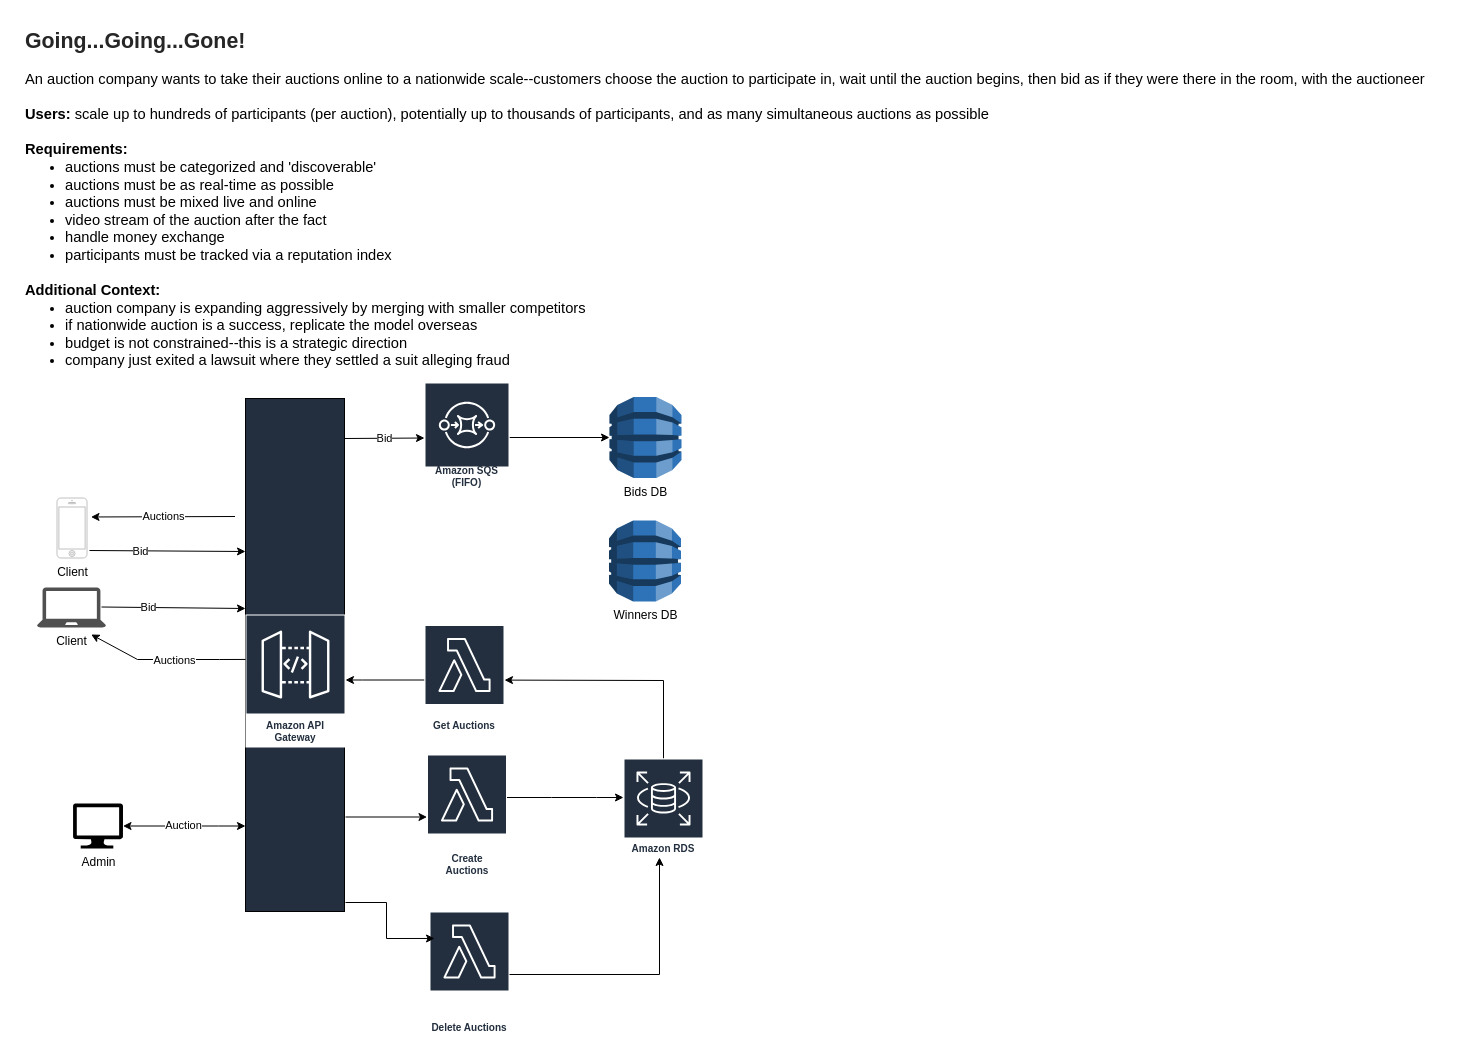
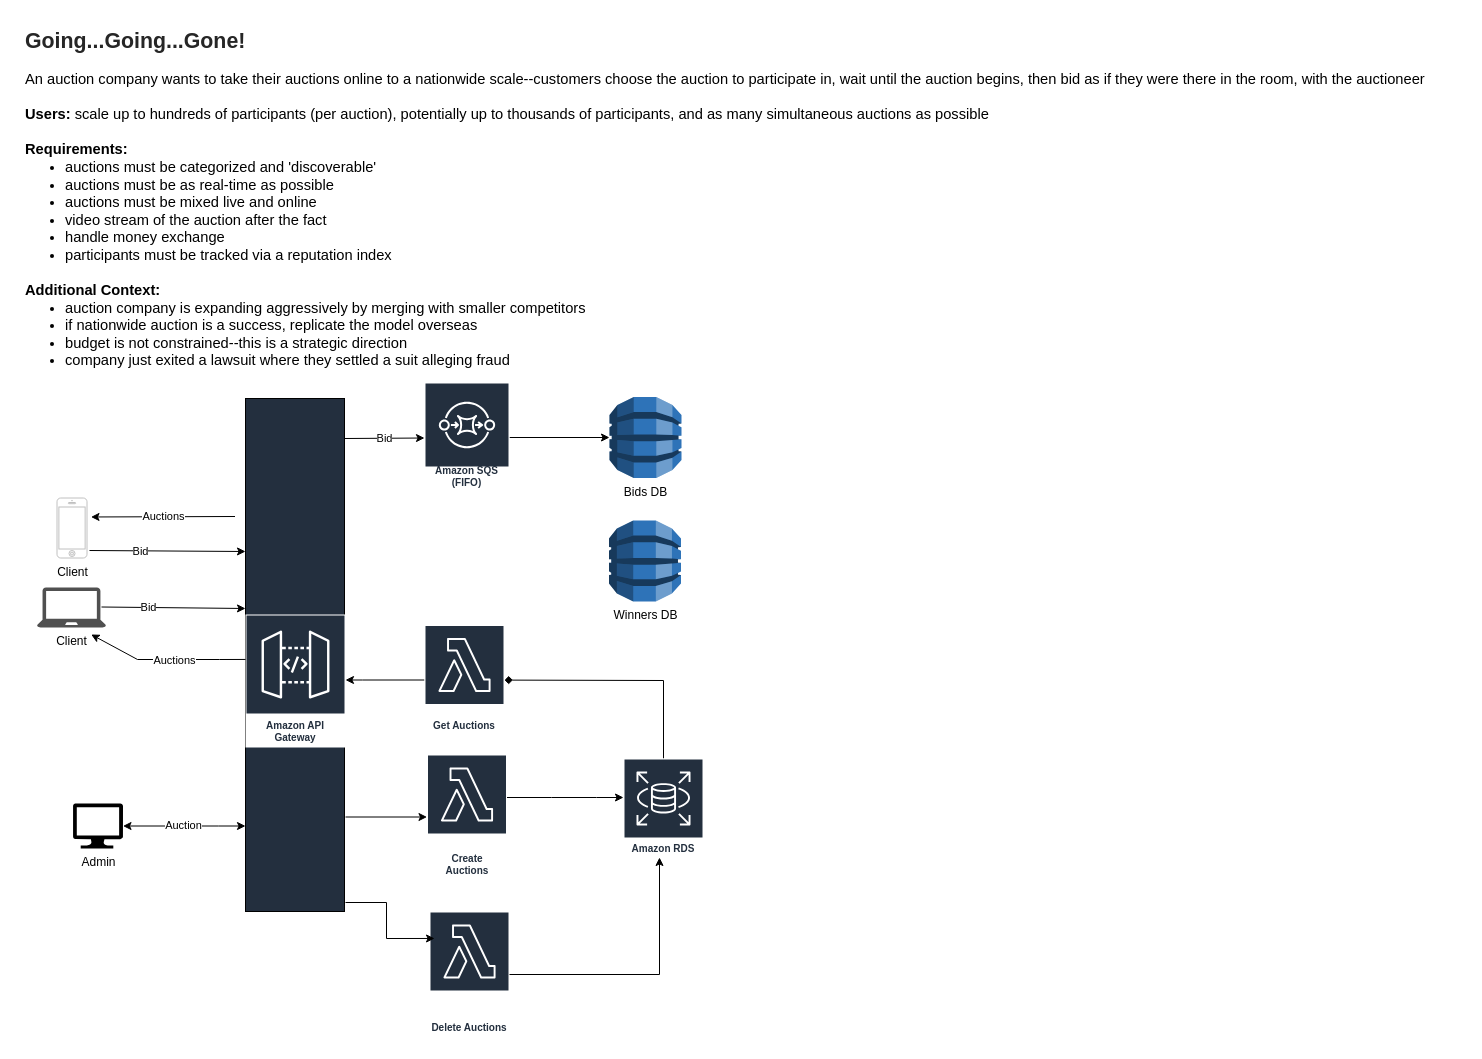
edge "Amazon RDS" -> "Get Auctions": arrowhead classic -> diamond
